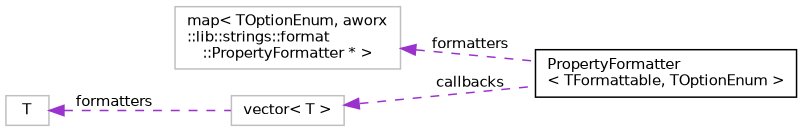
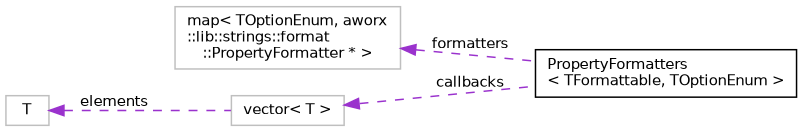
node "PropertyFormatter < TFormattable, TOptionEnum >": label "PropertyFormatter < TFormattable, TOptionEnum >" -> "PropertyFormatters < TFormattable, TOptionEnum >"
edge "vector< T >" -> "T": label " formatters" -> " elements"
